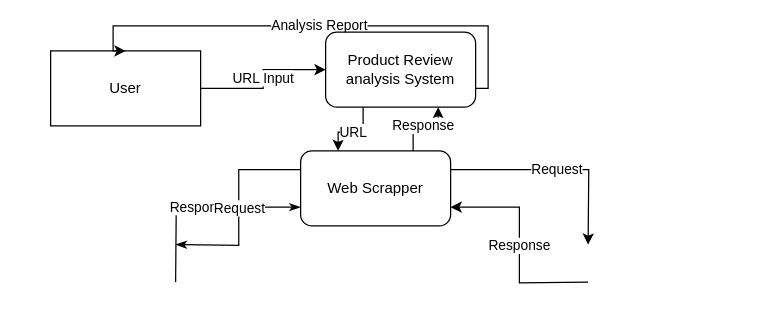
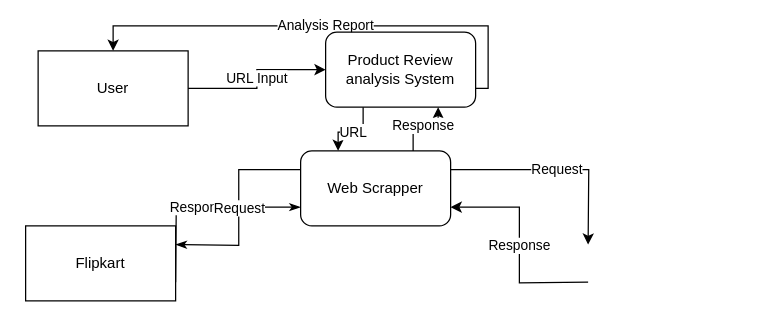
node "User": moved (126, 88) -> (113, 88)
node "Flipkart": added
